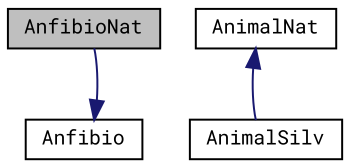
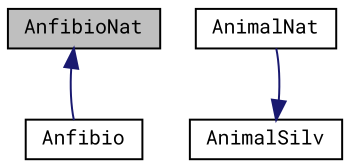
edge "AnfibioNat" -> "Anfibio": reversed
edge "AnimalSilv" -> "AnimalNat": reversed
